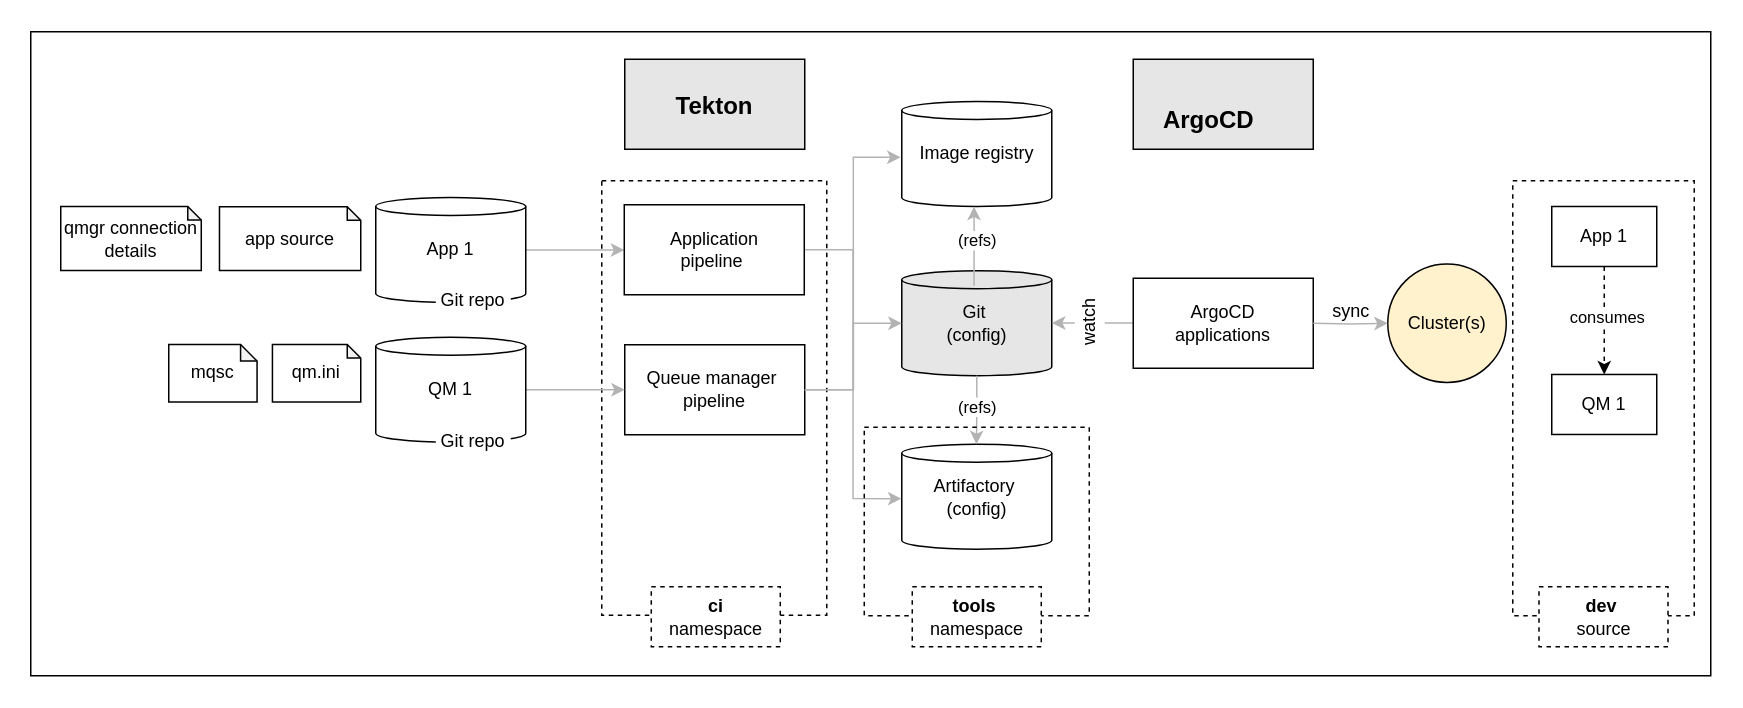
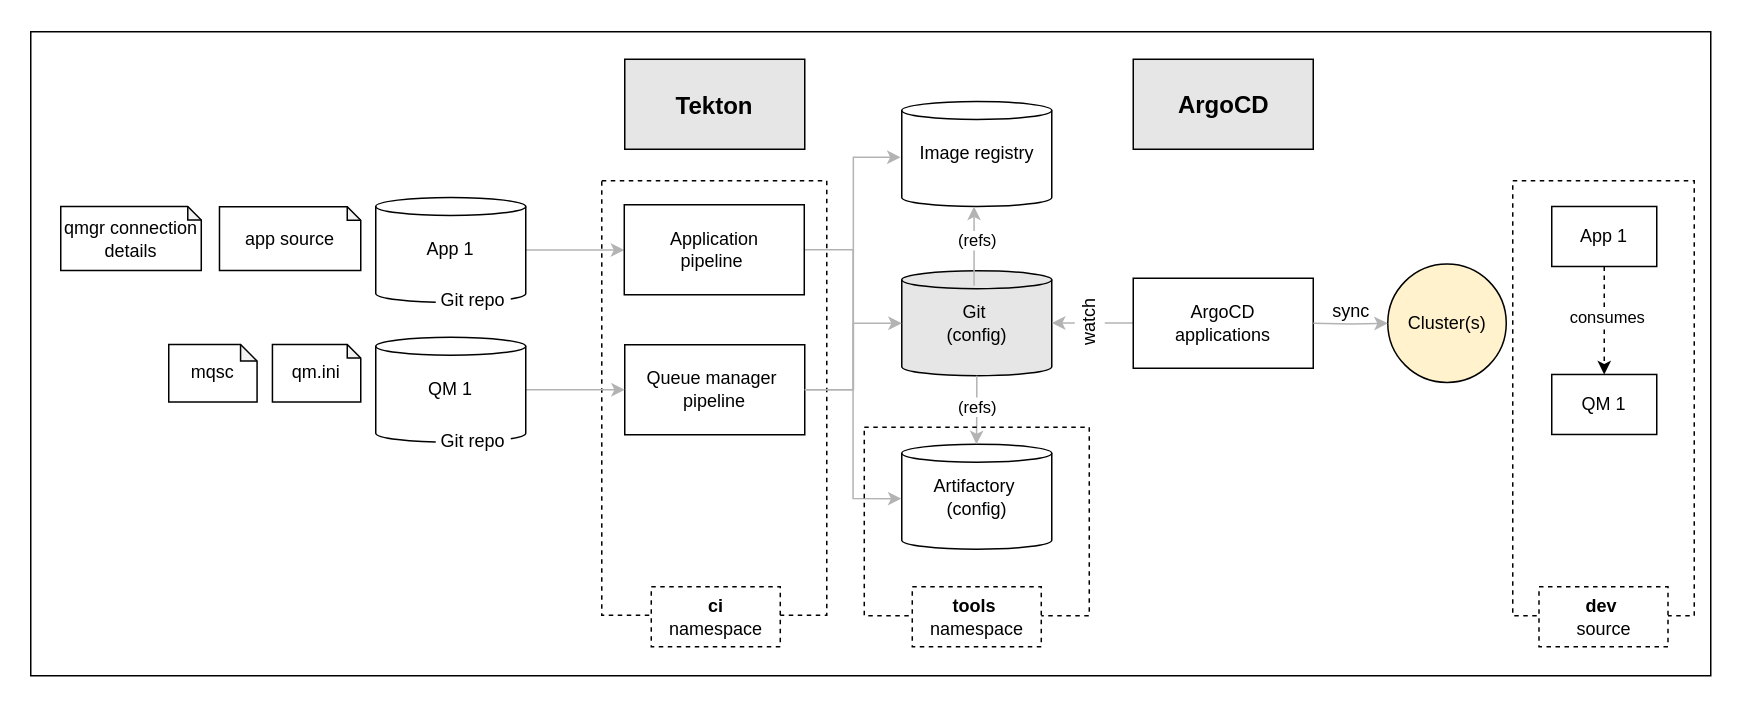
node "ArgoCD": moved (1208, 119) -> (1223, 104)
